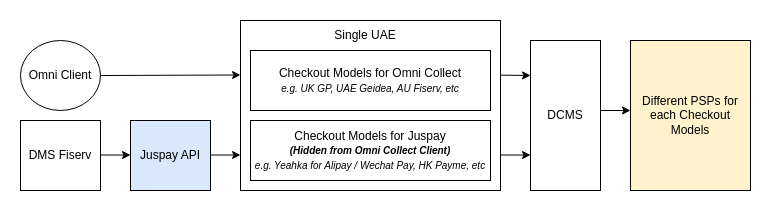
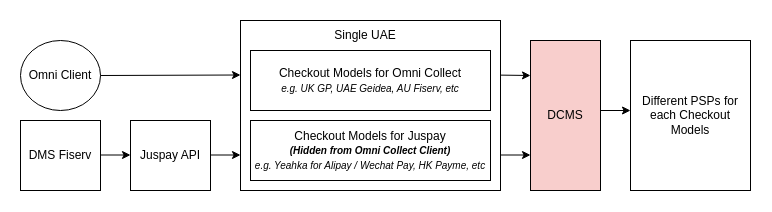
node "DCMS": fillcolor #ffffff -> #f8cecc
node "Different PSPs for each Checkout Models": fillcolor #fff2cc -> #ffffff
node "Juspay API": fillcolor #dae8fc -> #ffffff
